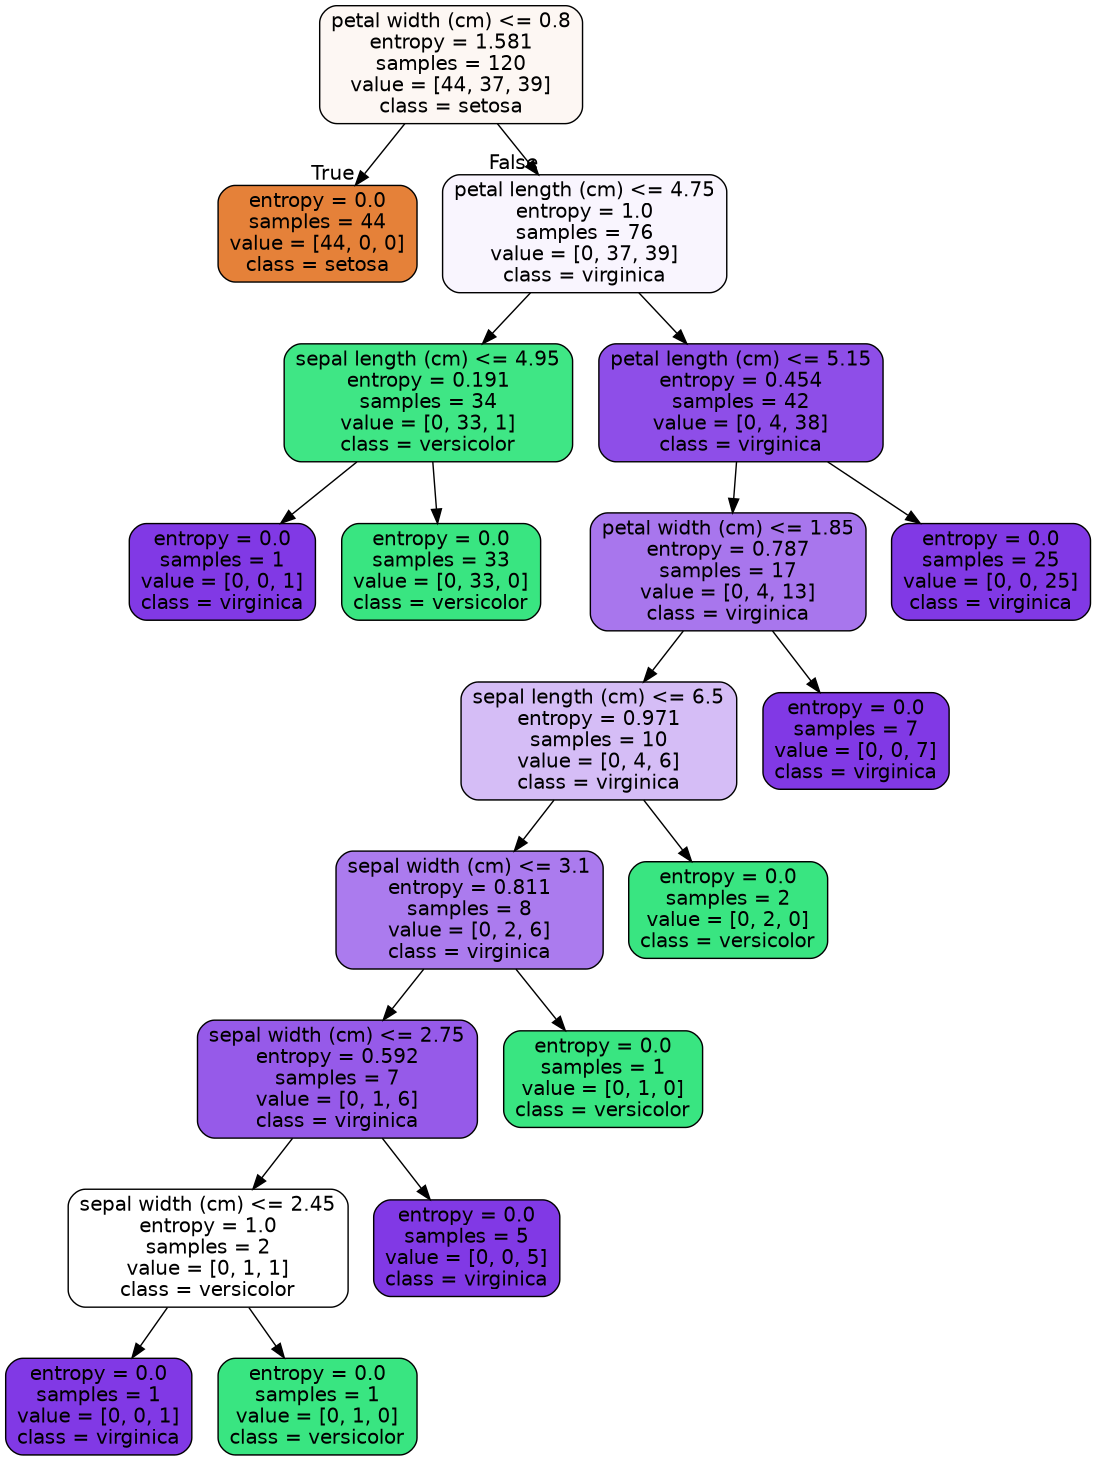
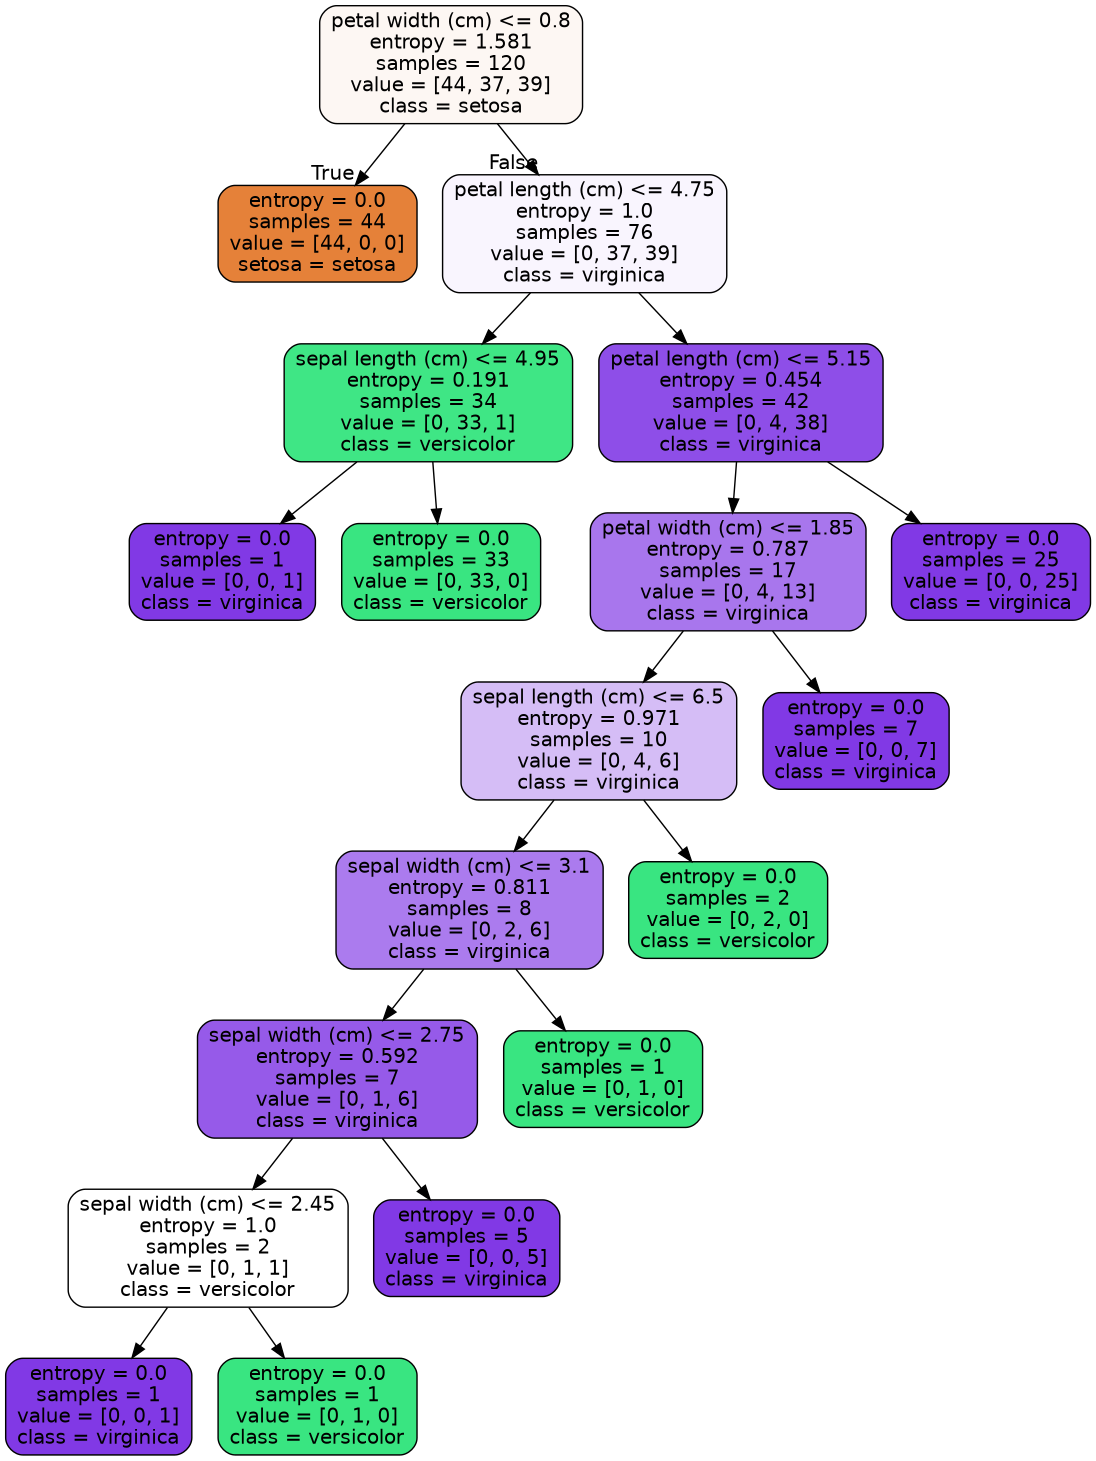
node "entropy = 0.0 samples = 44 value = [44, 0, 0] class = setosa": label "entropy = 0.0 samples = 44 value = [44, 0, 0] class = setosa" -> "entropy = 0.0 samples = 44 value = [44, 0, 0] setosa = setosa"
